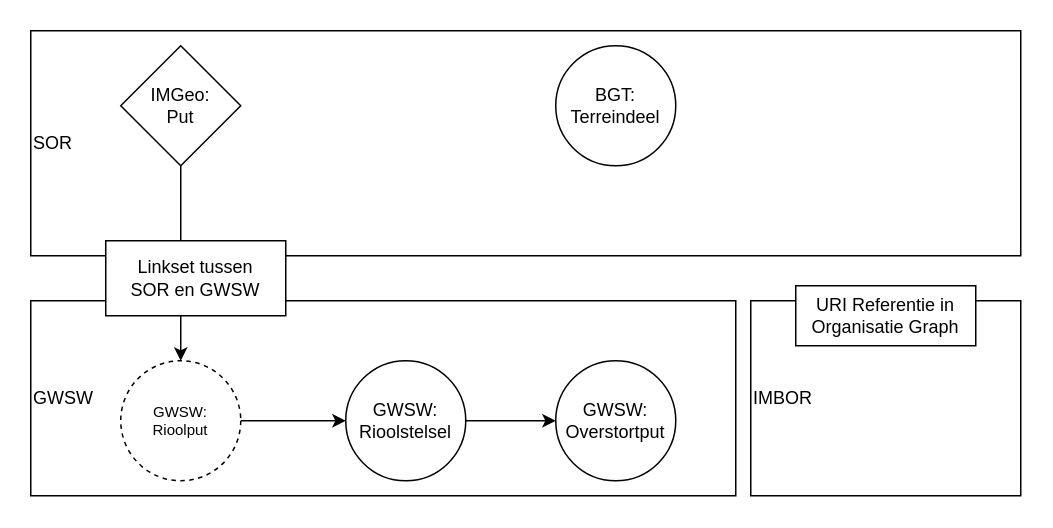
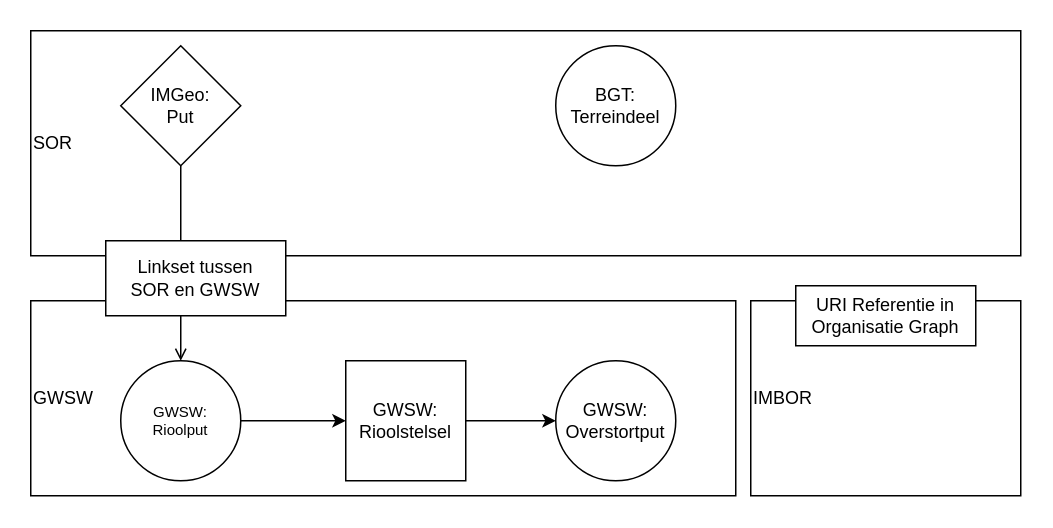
edge "IMGeo: Put" -> "GWSW:Rioolput": arrowhead classic -> open
node "GWSW:Rioolput": style dashed -> solid
node "GWSW:Rioolstelsel": shape ellipse -> rectangle
